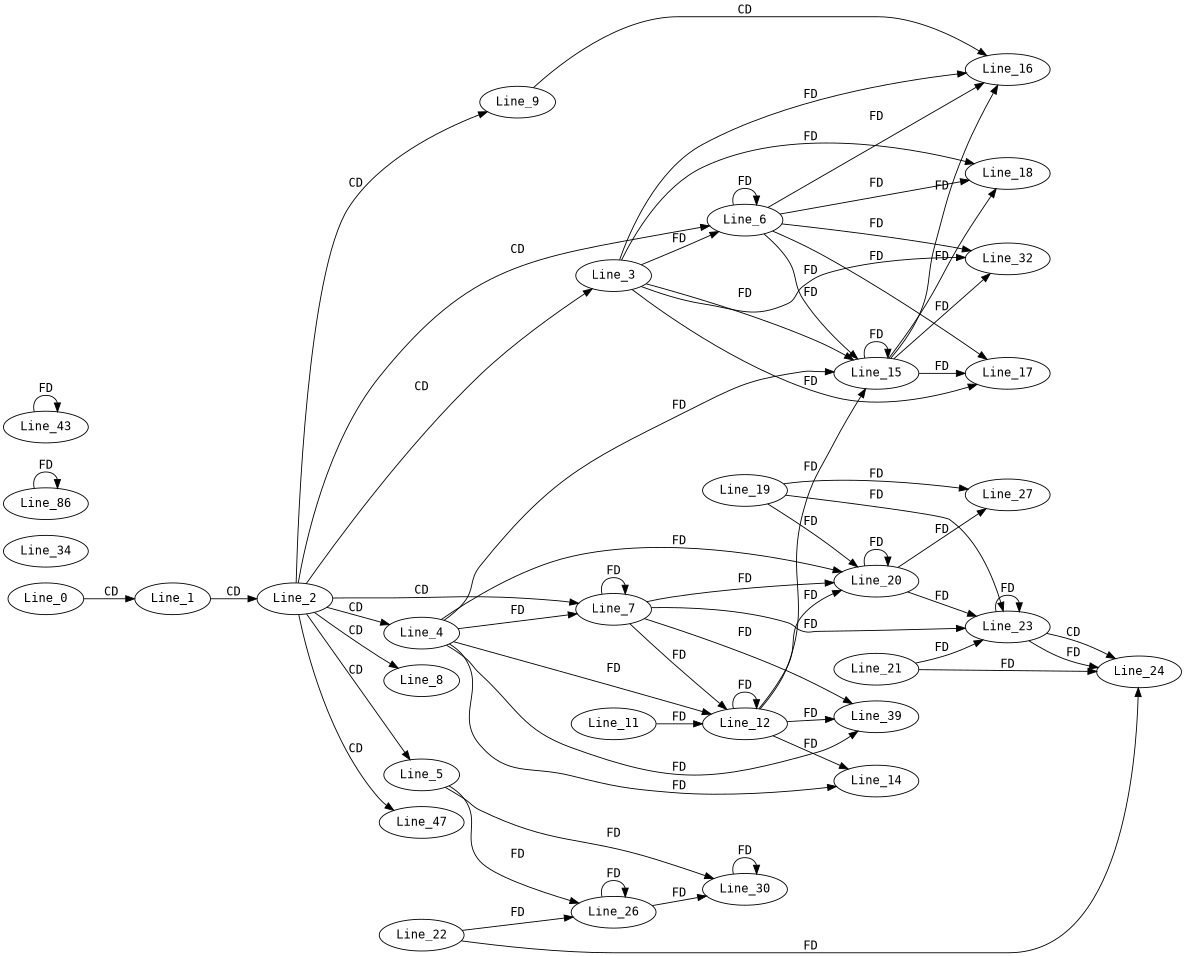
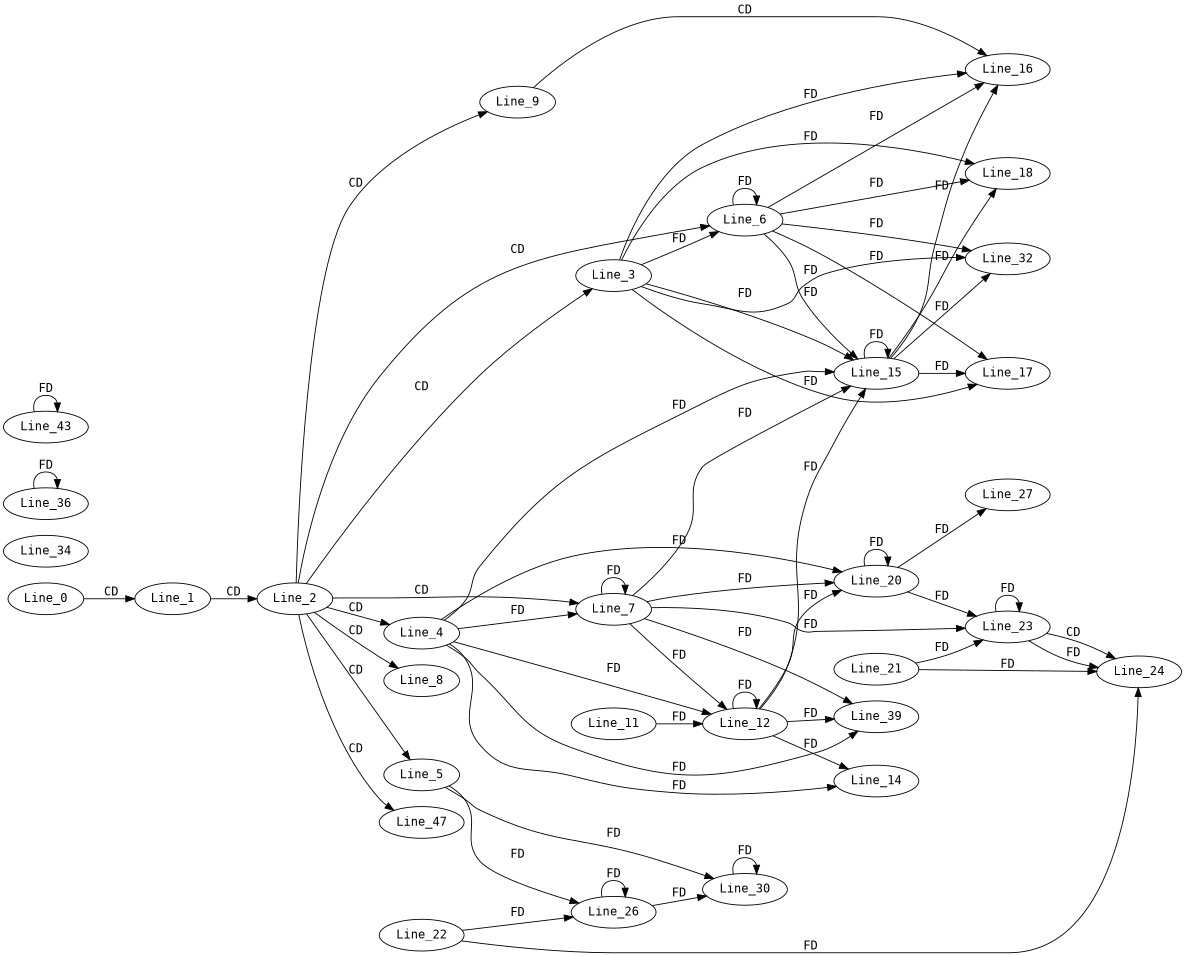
edge "Line_7" -> "Line_15": added, label "FD"
node "Line_19": removed
node "Line_86": label "Line_86" -> "Line_36"
